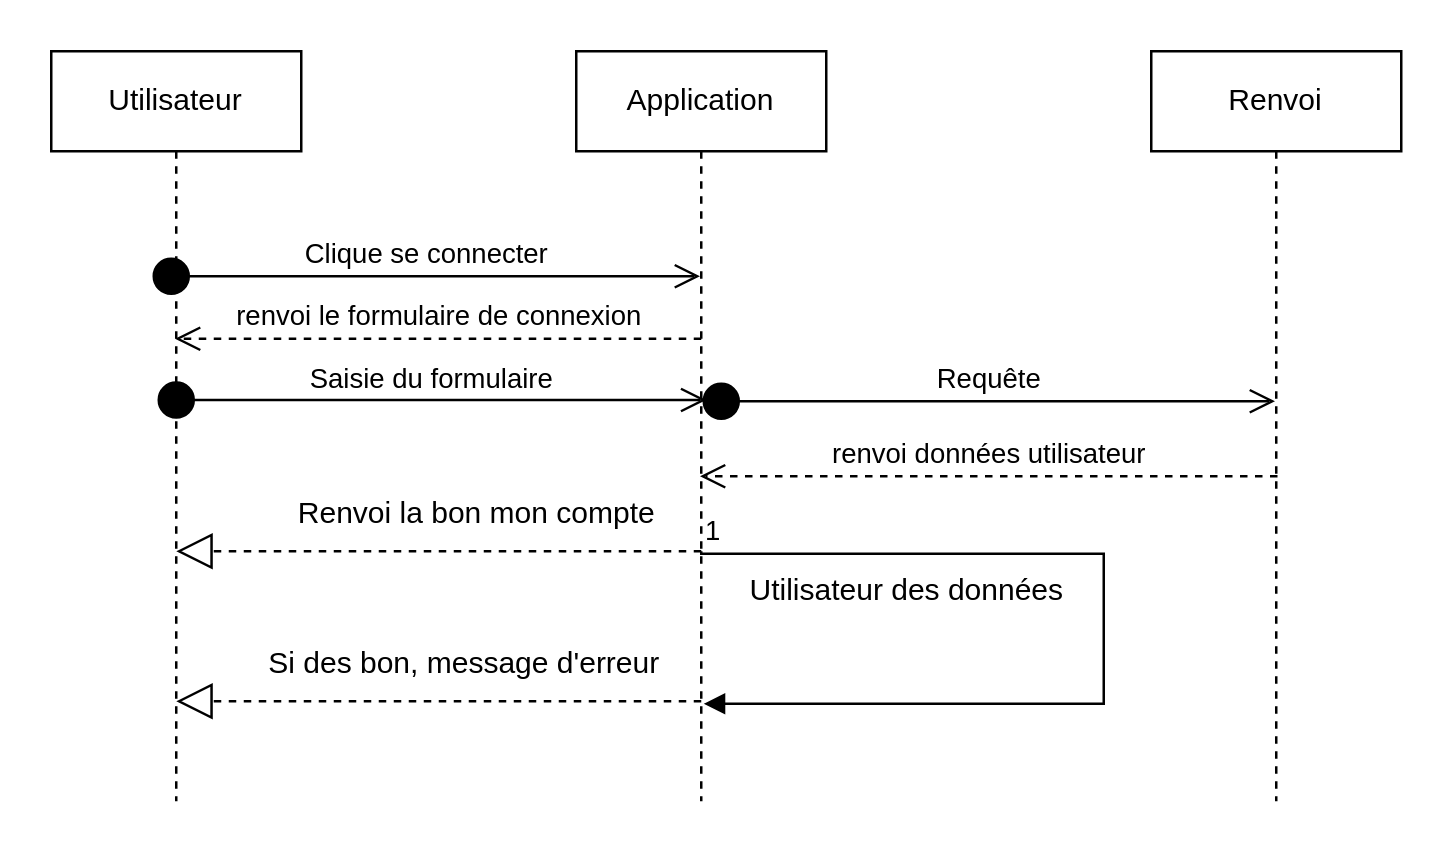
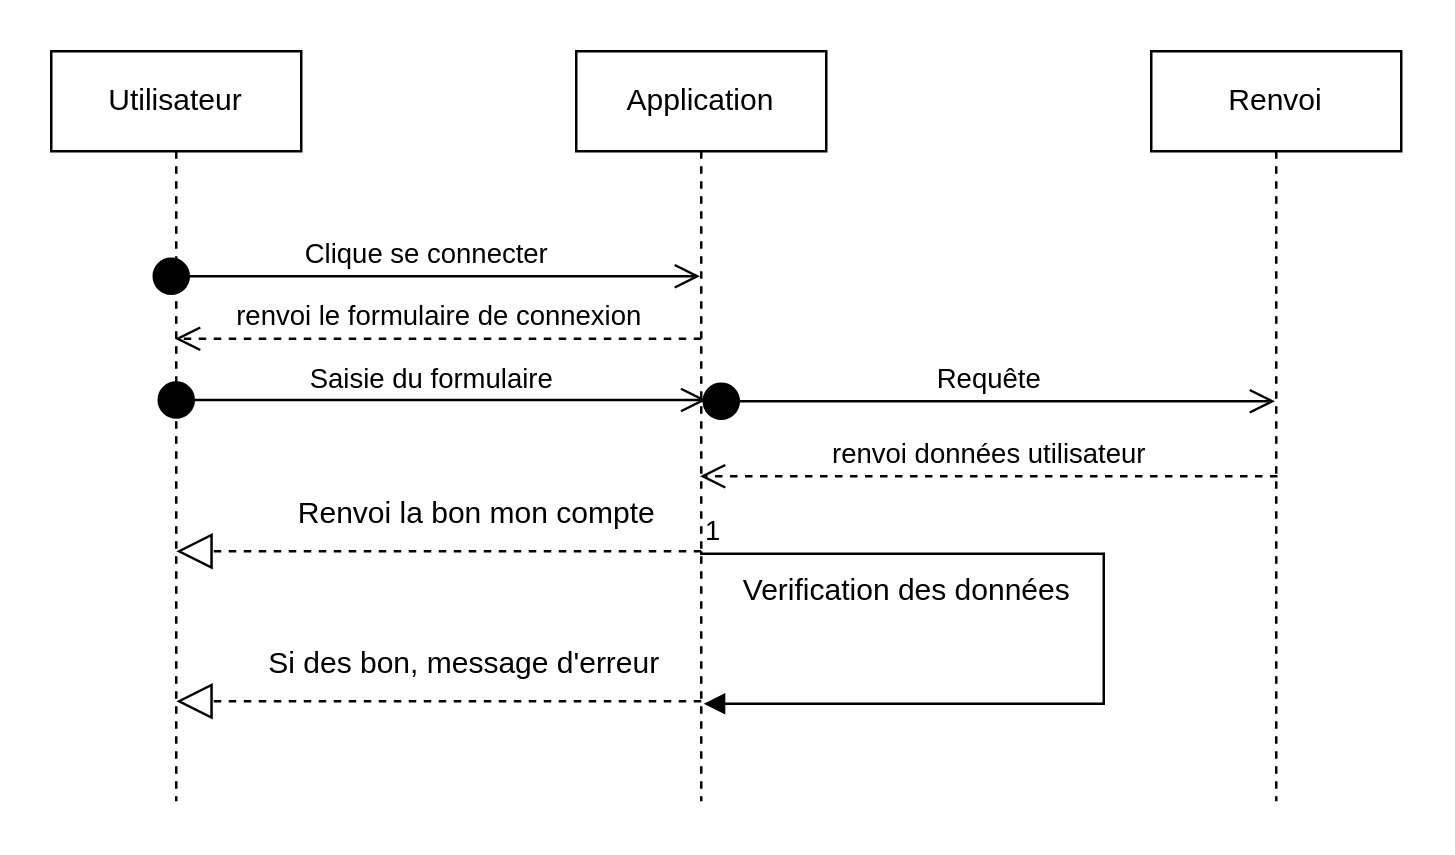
node "Utilisateur des données": label "Utilisateur des données" -> "Verification des données"
